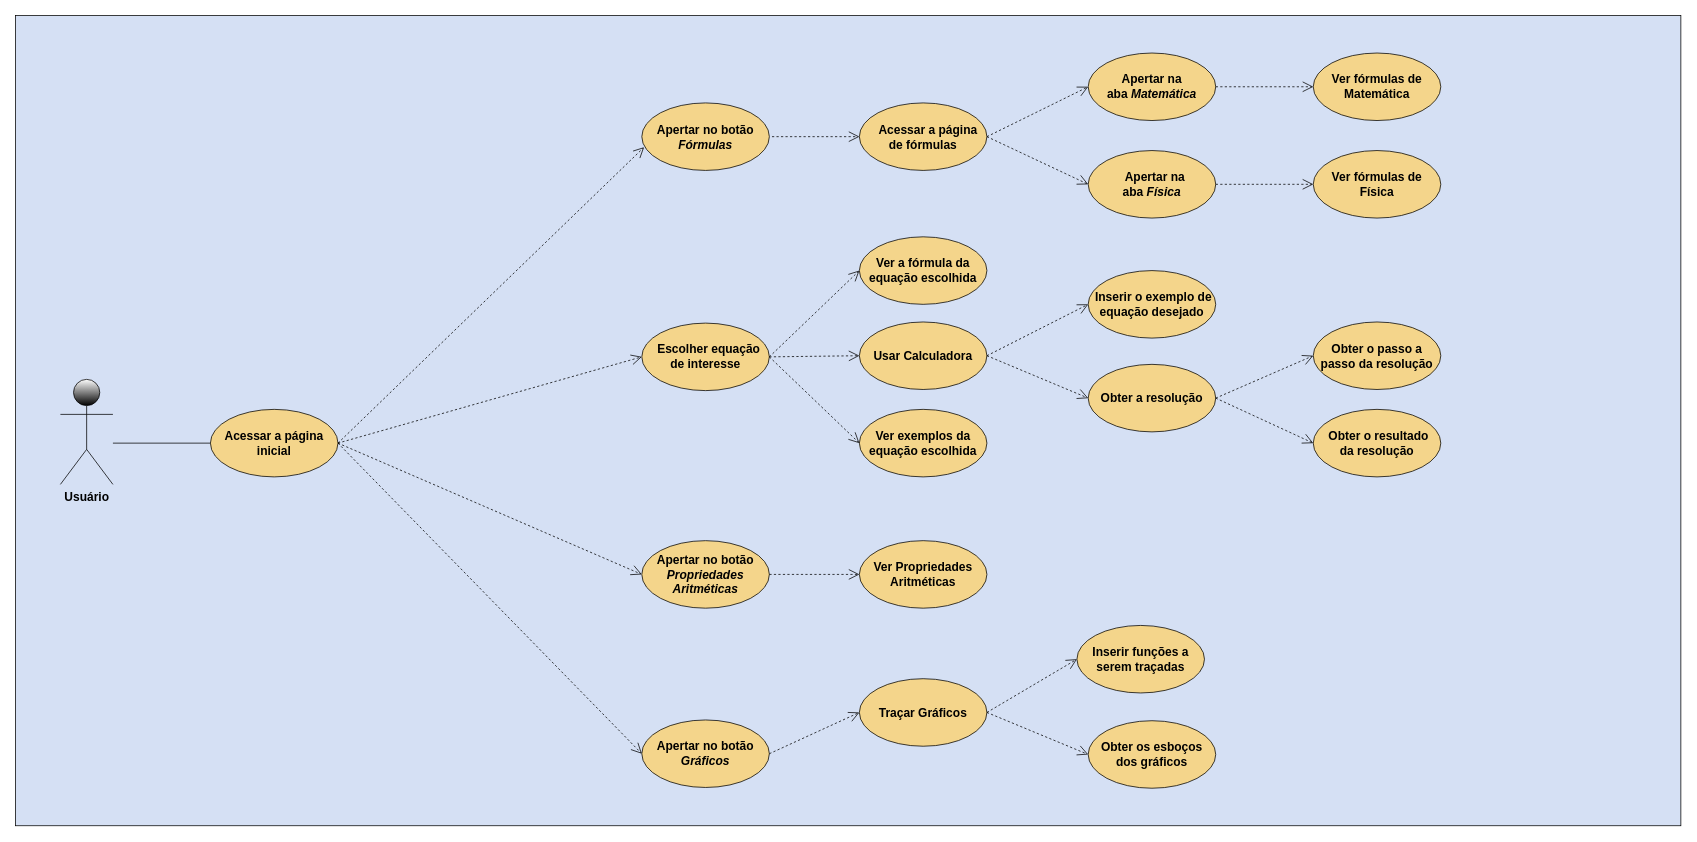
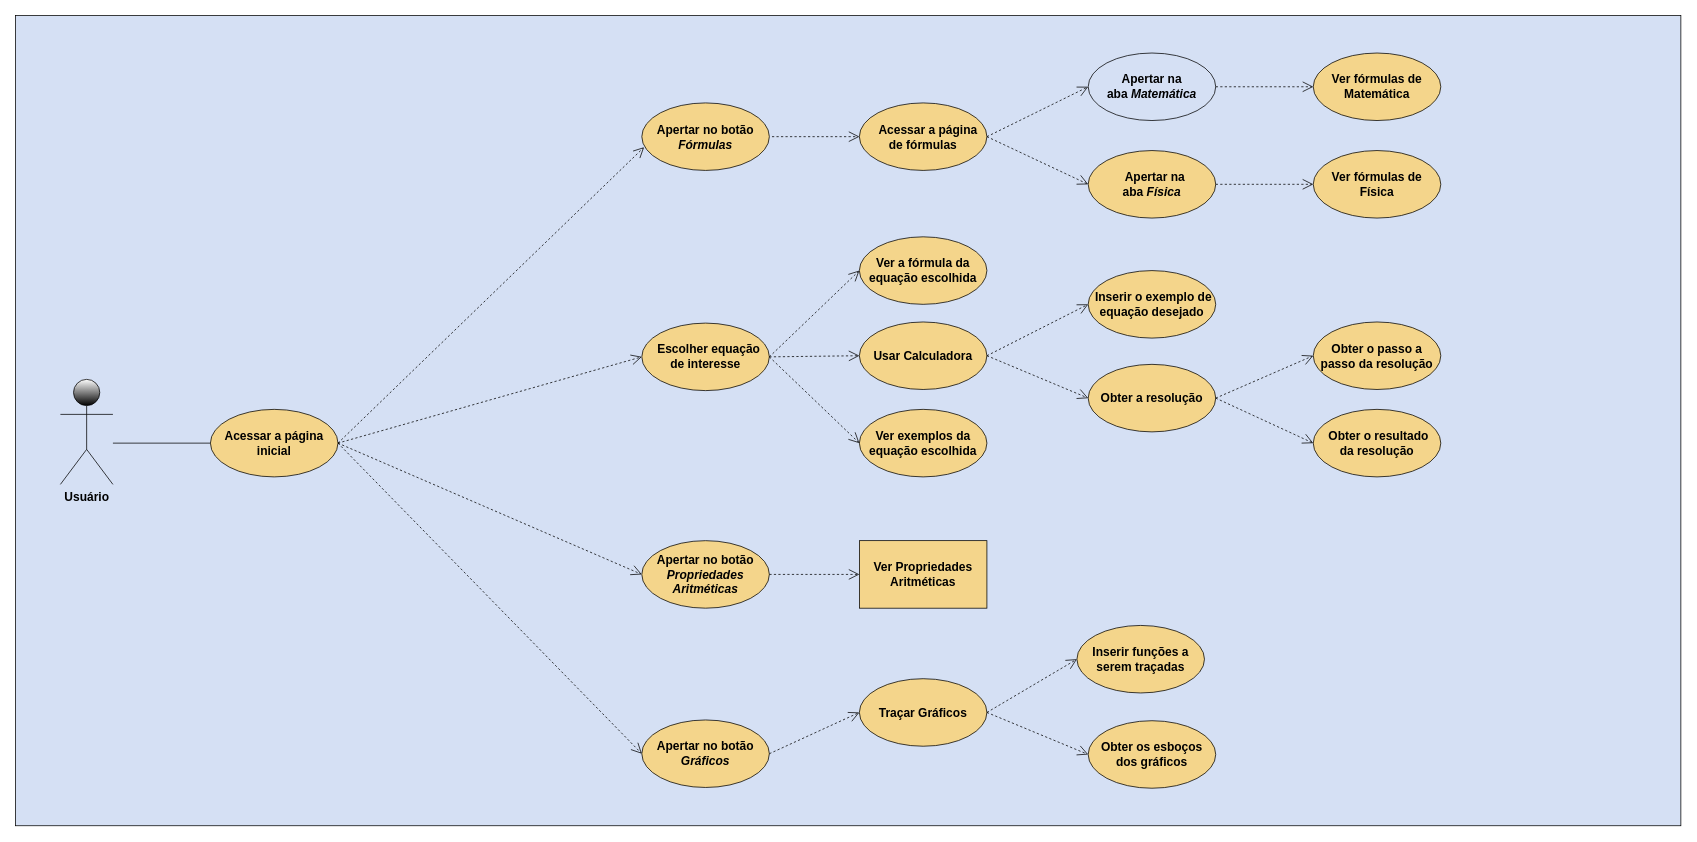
node "Apertar na aba Matemática": fillcolor #f4d58b -> #d5e0f4
node "Ver Propriedades Aritméticas": shape ellipse -> rectangle
